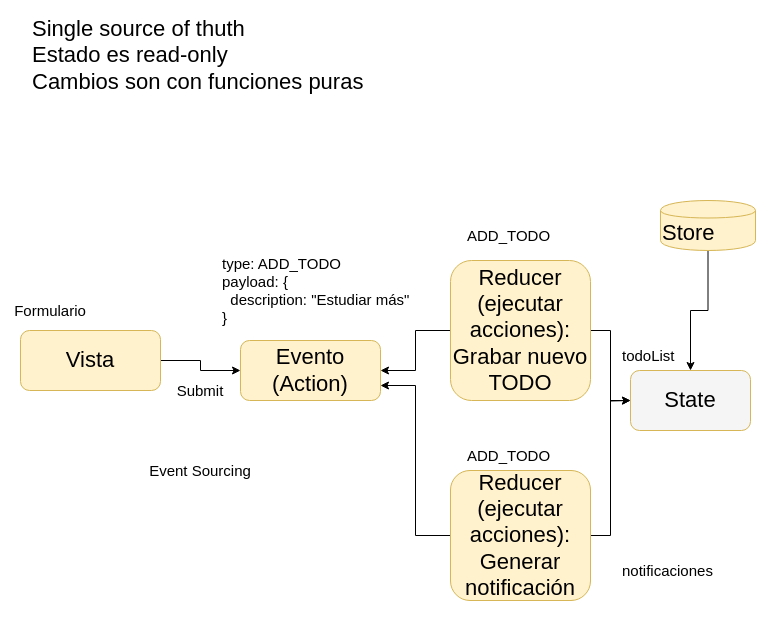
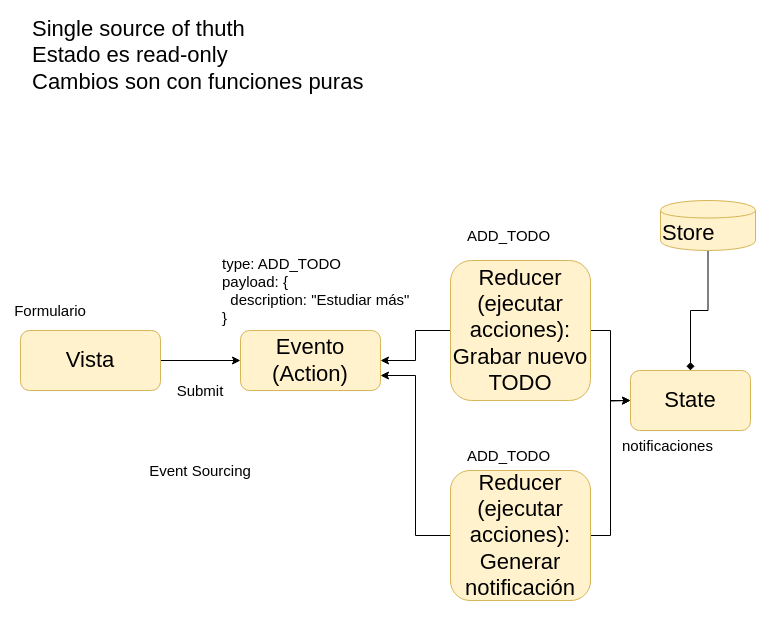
node "todoList": removed
edge "Store" -> "State": arrowhead classic -> diamond
node "Evento (Action)": moved (311, 371) -> (311, 361)
node "State": fillcolor #f5f5f5 -> #fff2cc
node "notificaciones": moved (676, 571) -> (676, 446)
